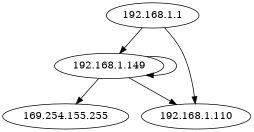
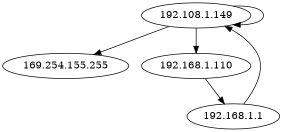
edge "192.168.1.1" -> "192.168.1.110": reversed
node "192.168.1.149": label "192.168.1.149" -> "192.108.1.149"
